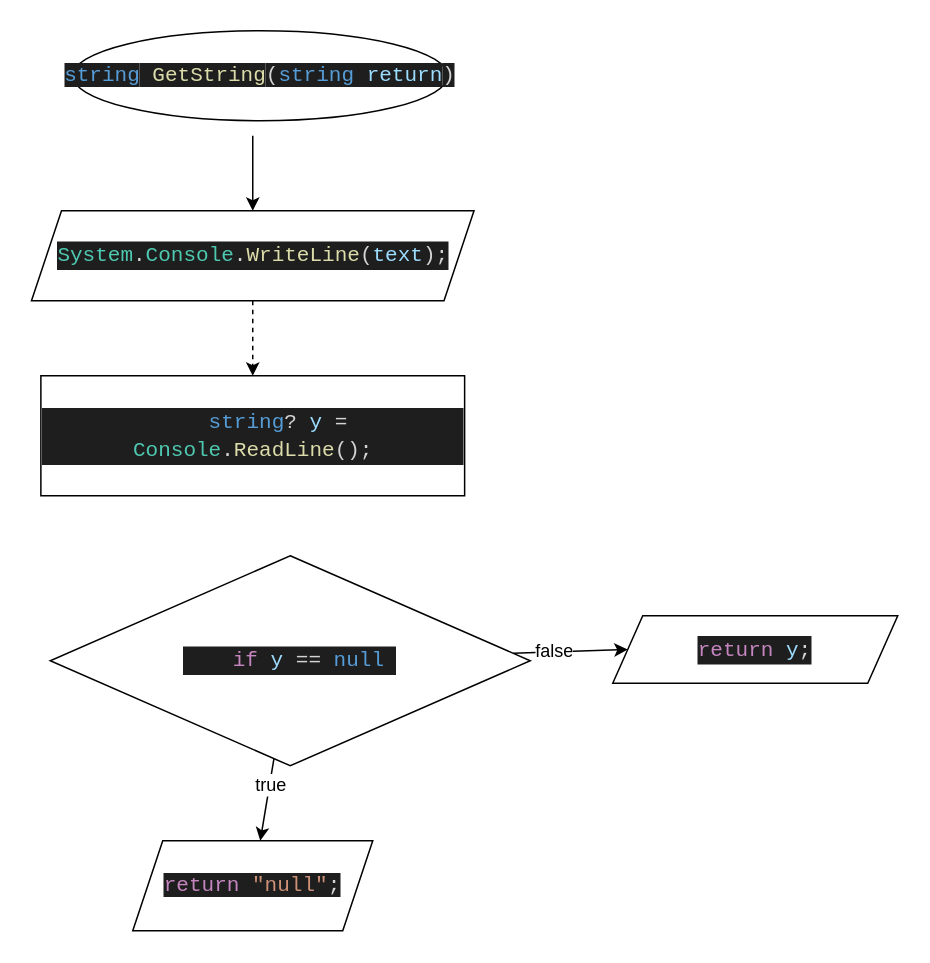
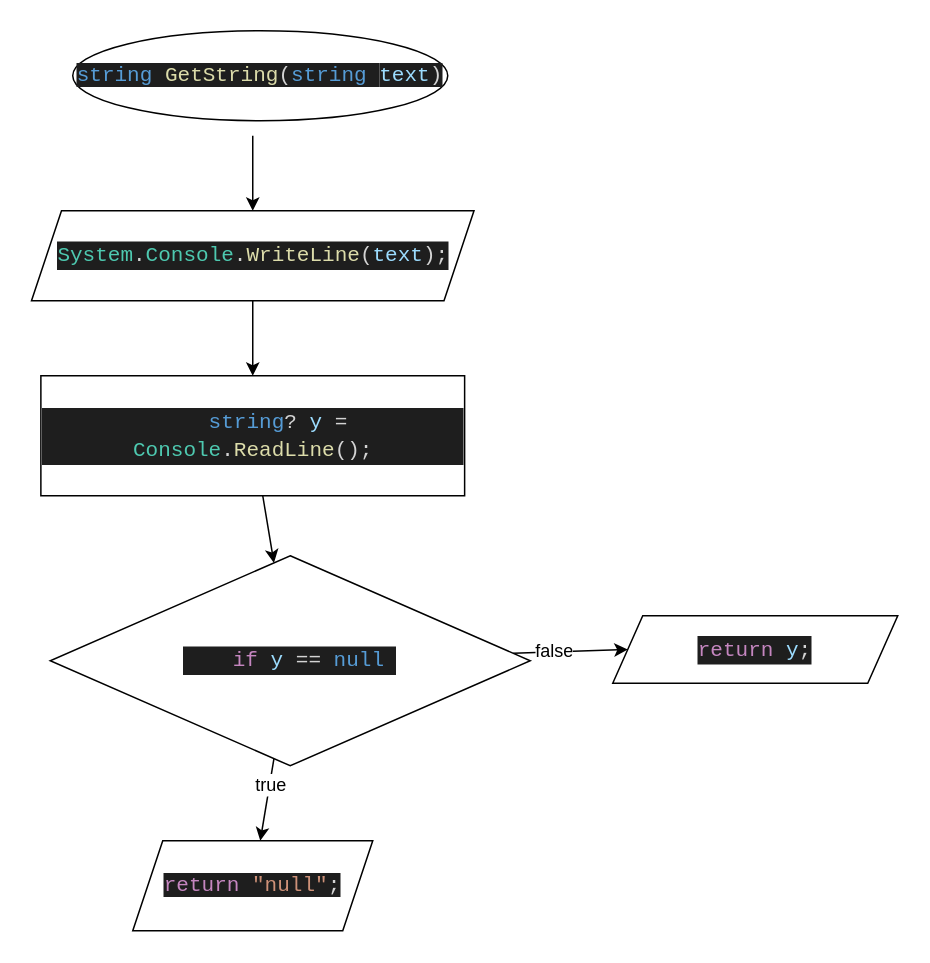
node "string GetString(string return)": label "string GetString(string return)" -> "string GetString(string text)"
edge "System.Console.WriteLine(text);" -> "string? y = Console.ReadLine();": style dashed -> solid
edge "string? y = Console.ReadLine();" -> "if y == null": added
